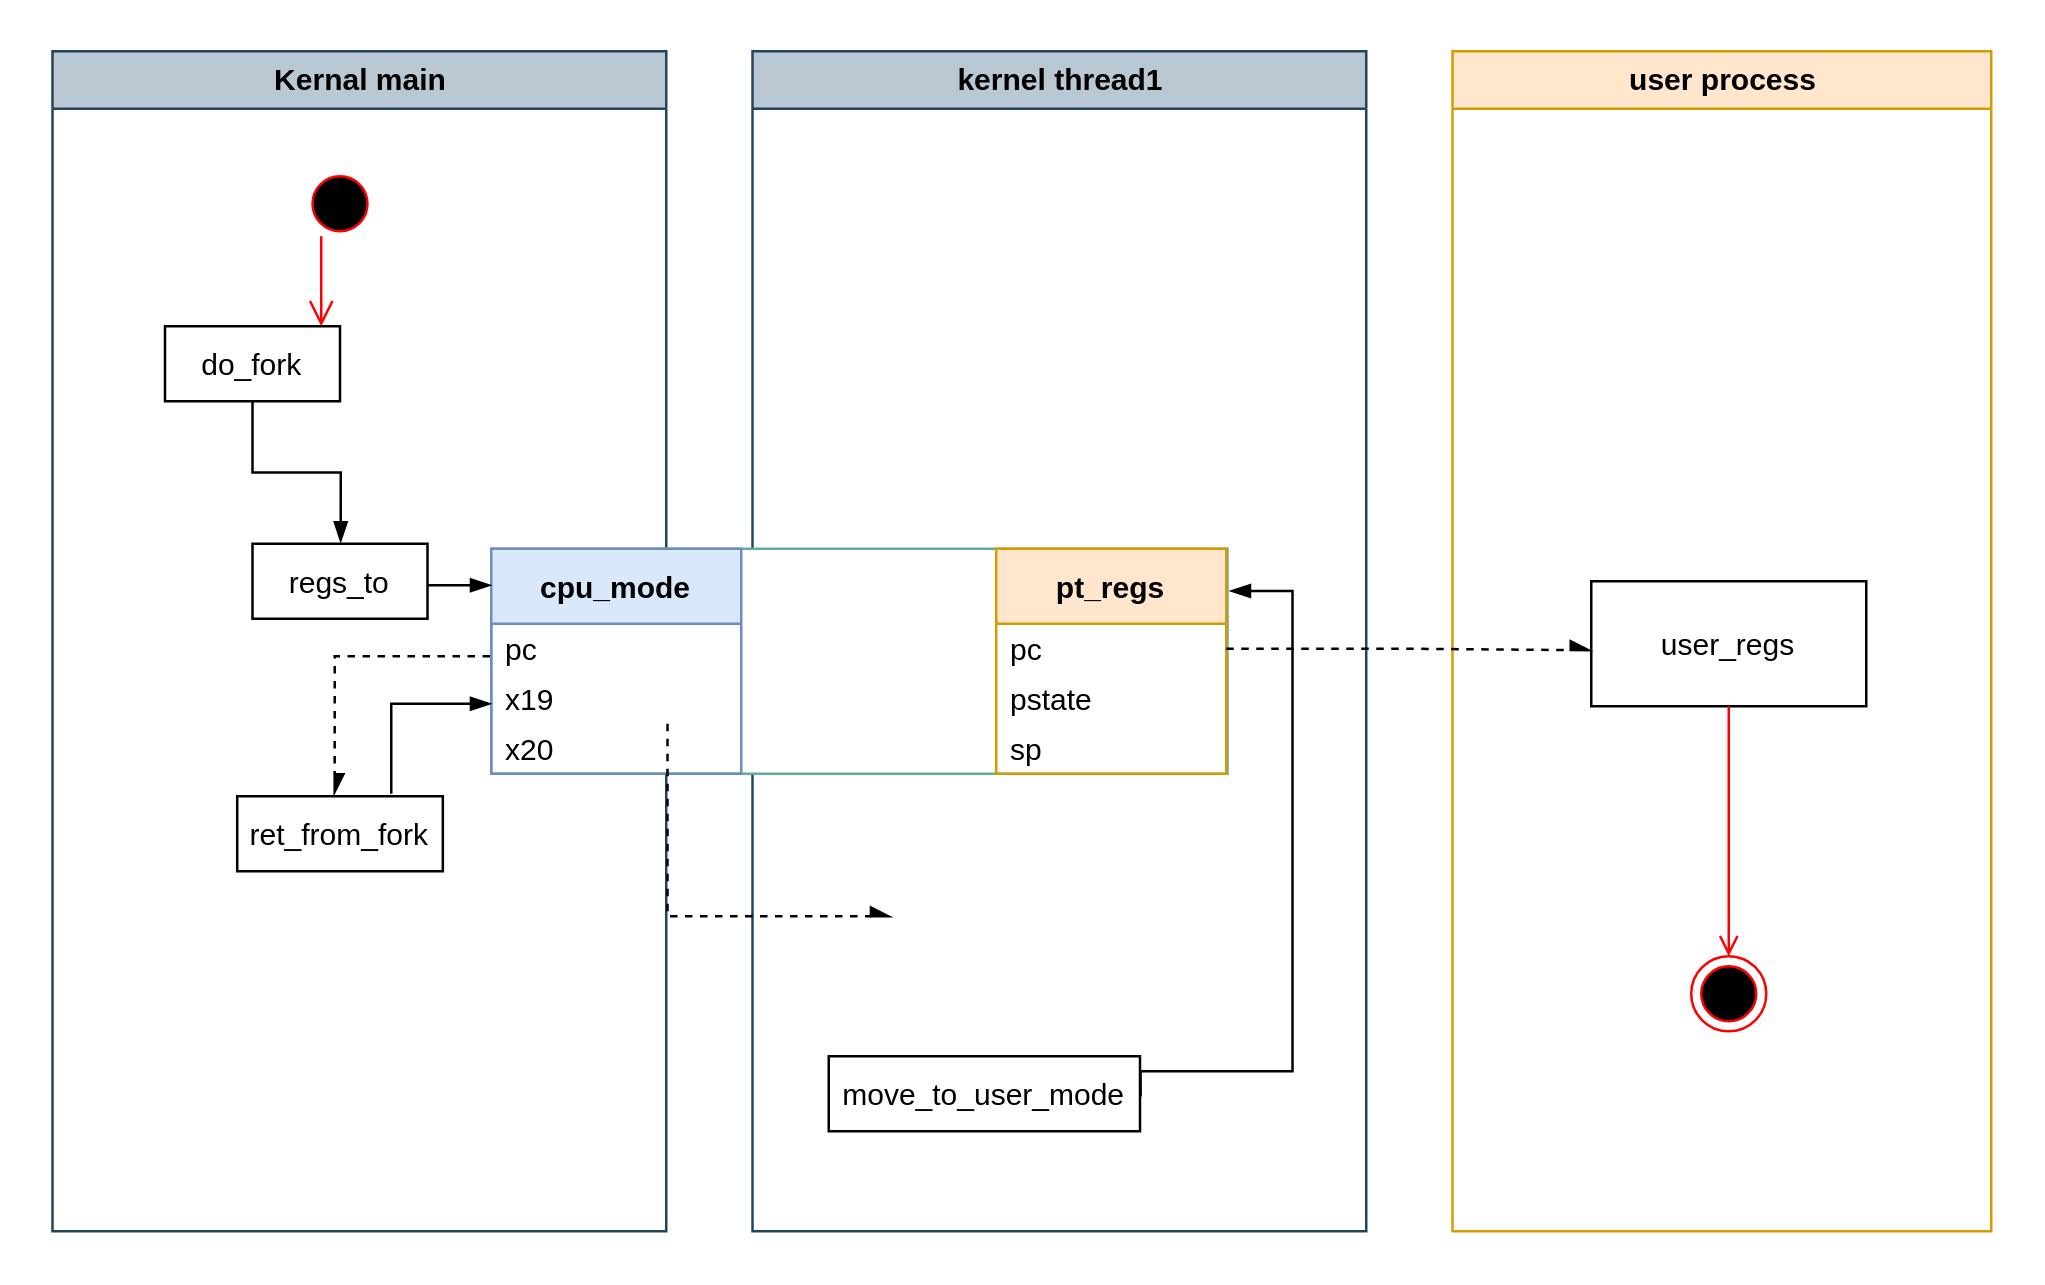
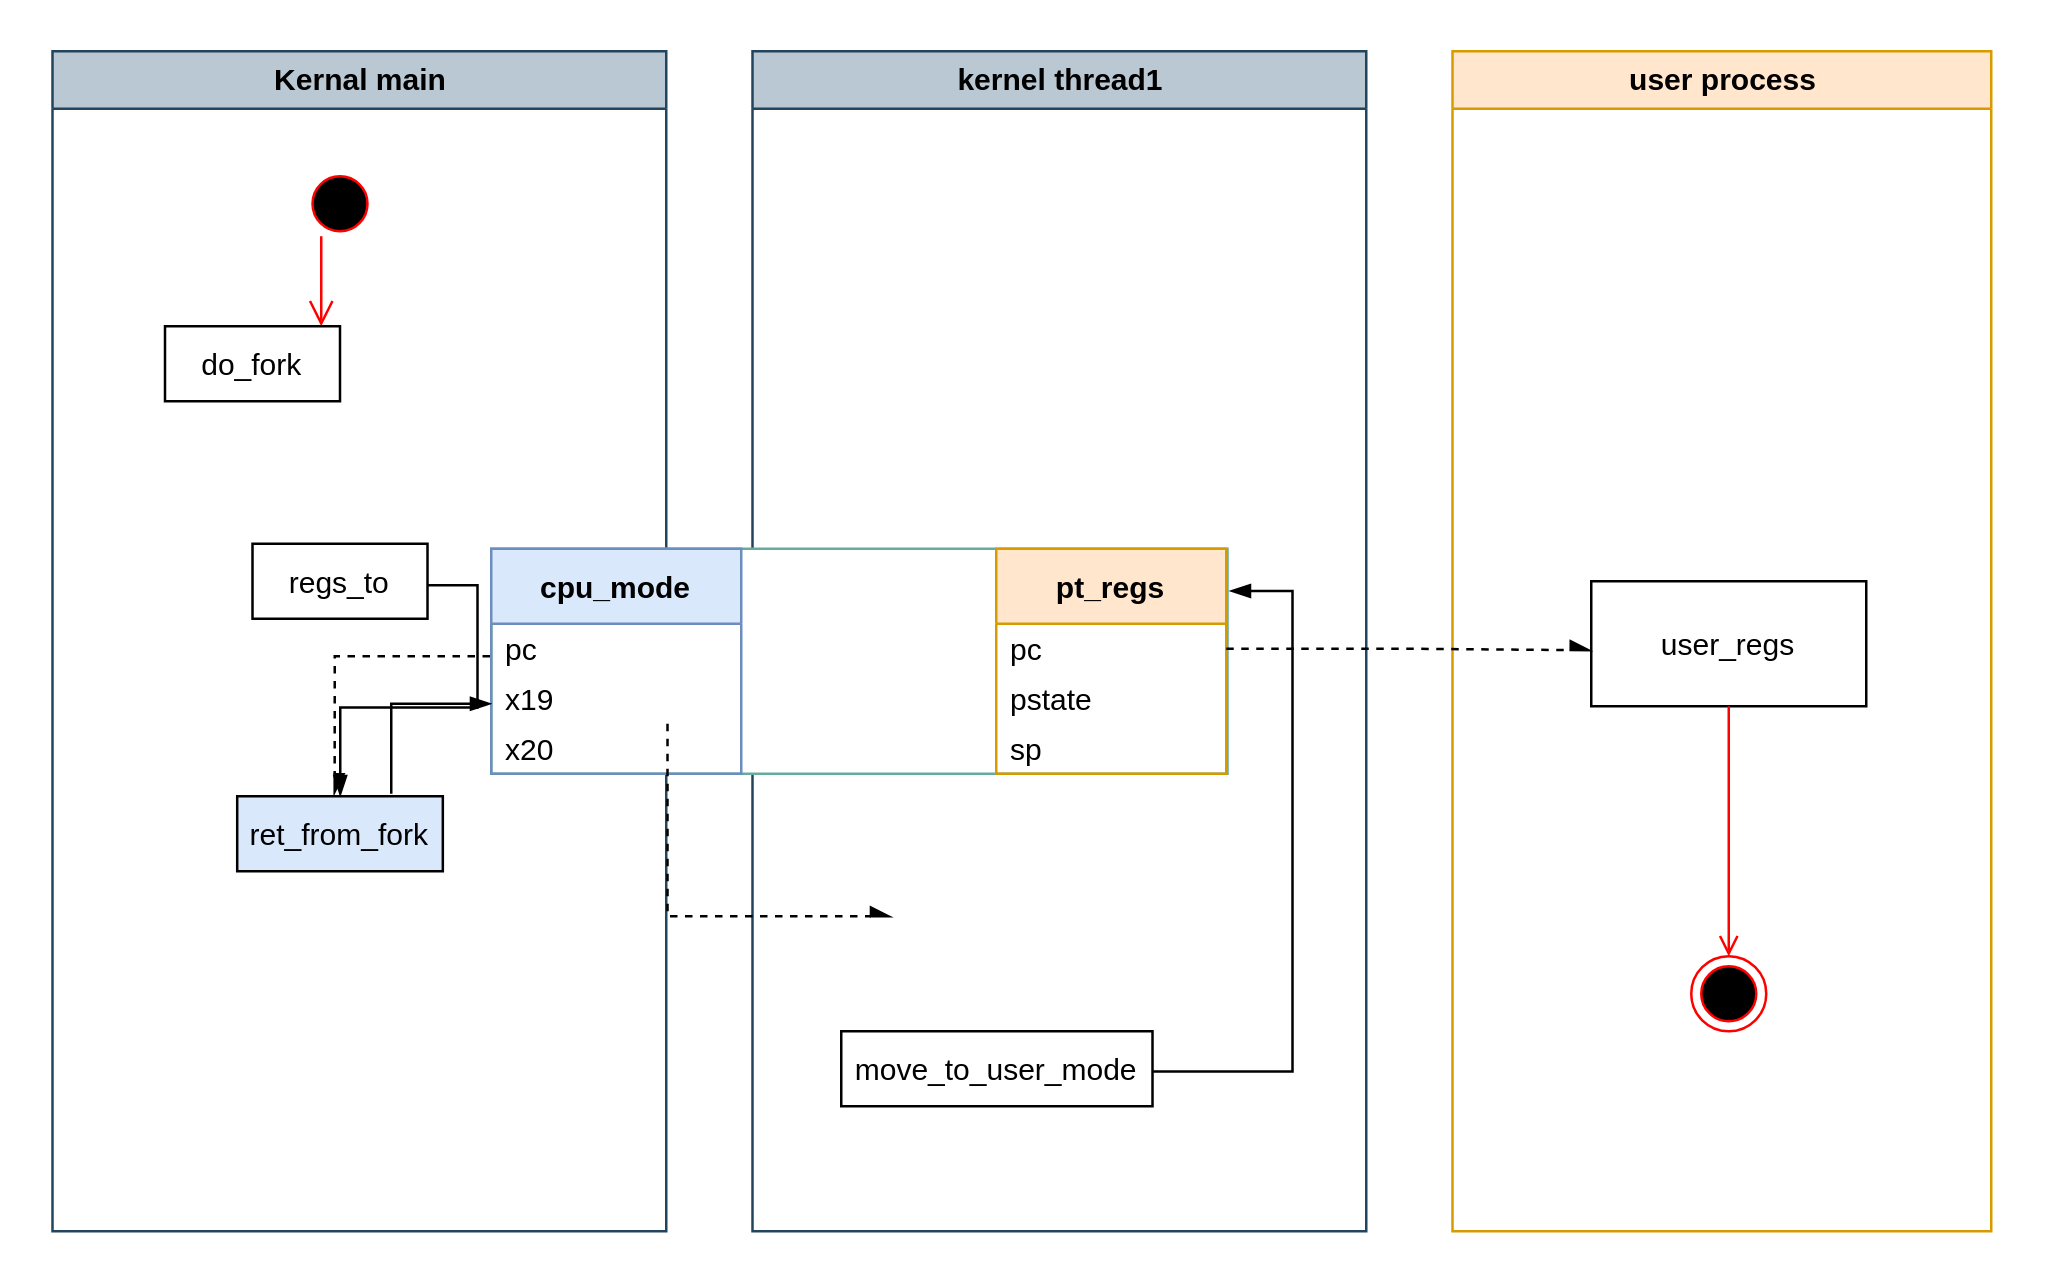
edge "do_fork" -> "regs_to": removed
edge "regs_to" -> "cpu_mode": now "regs_to" -> "ret_from_fork"
node "ret_from_fork": fillcolor #ffffff -> #dae8fc
node "move_to_user_mode": moved (984, 1094) -> (997, 1069)
